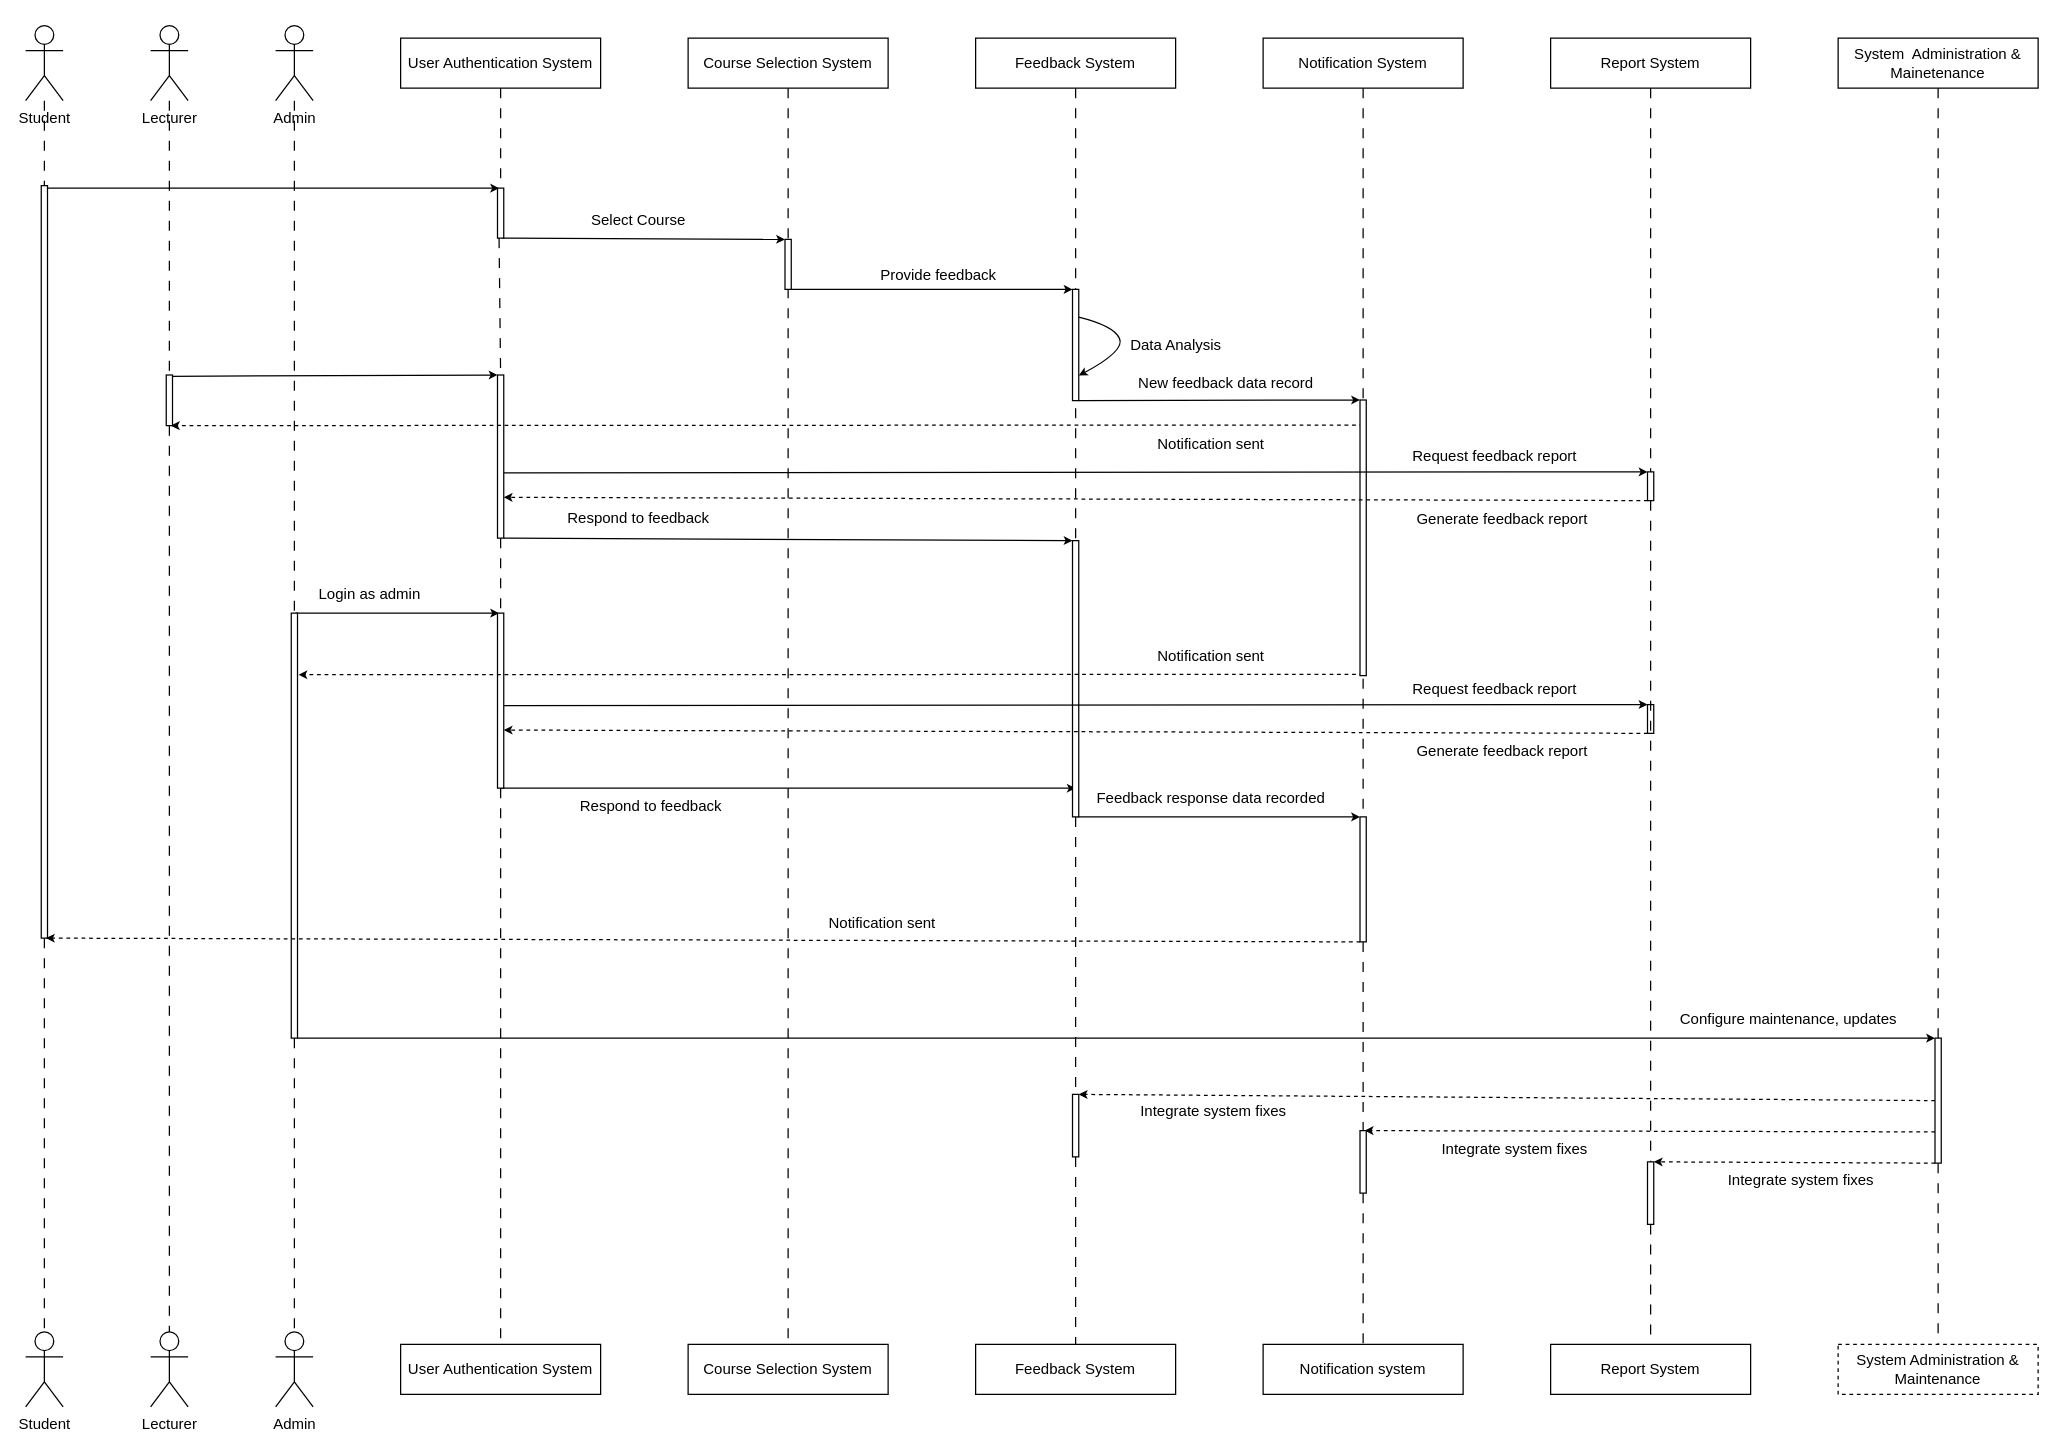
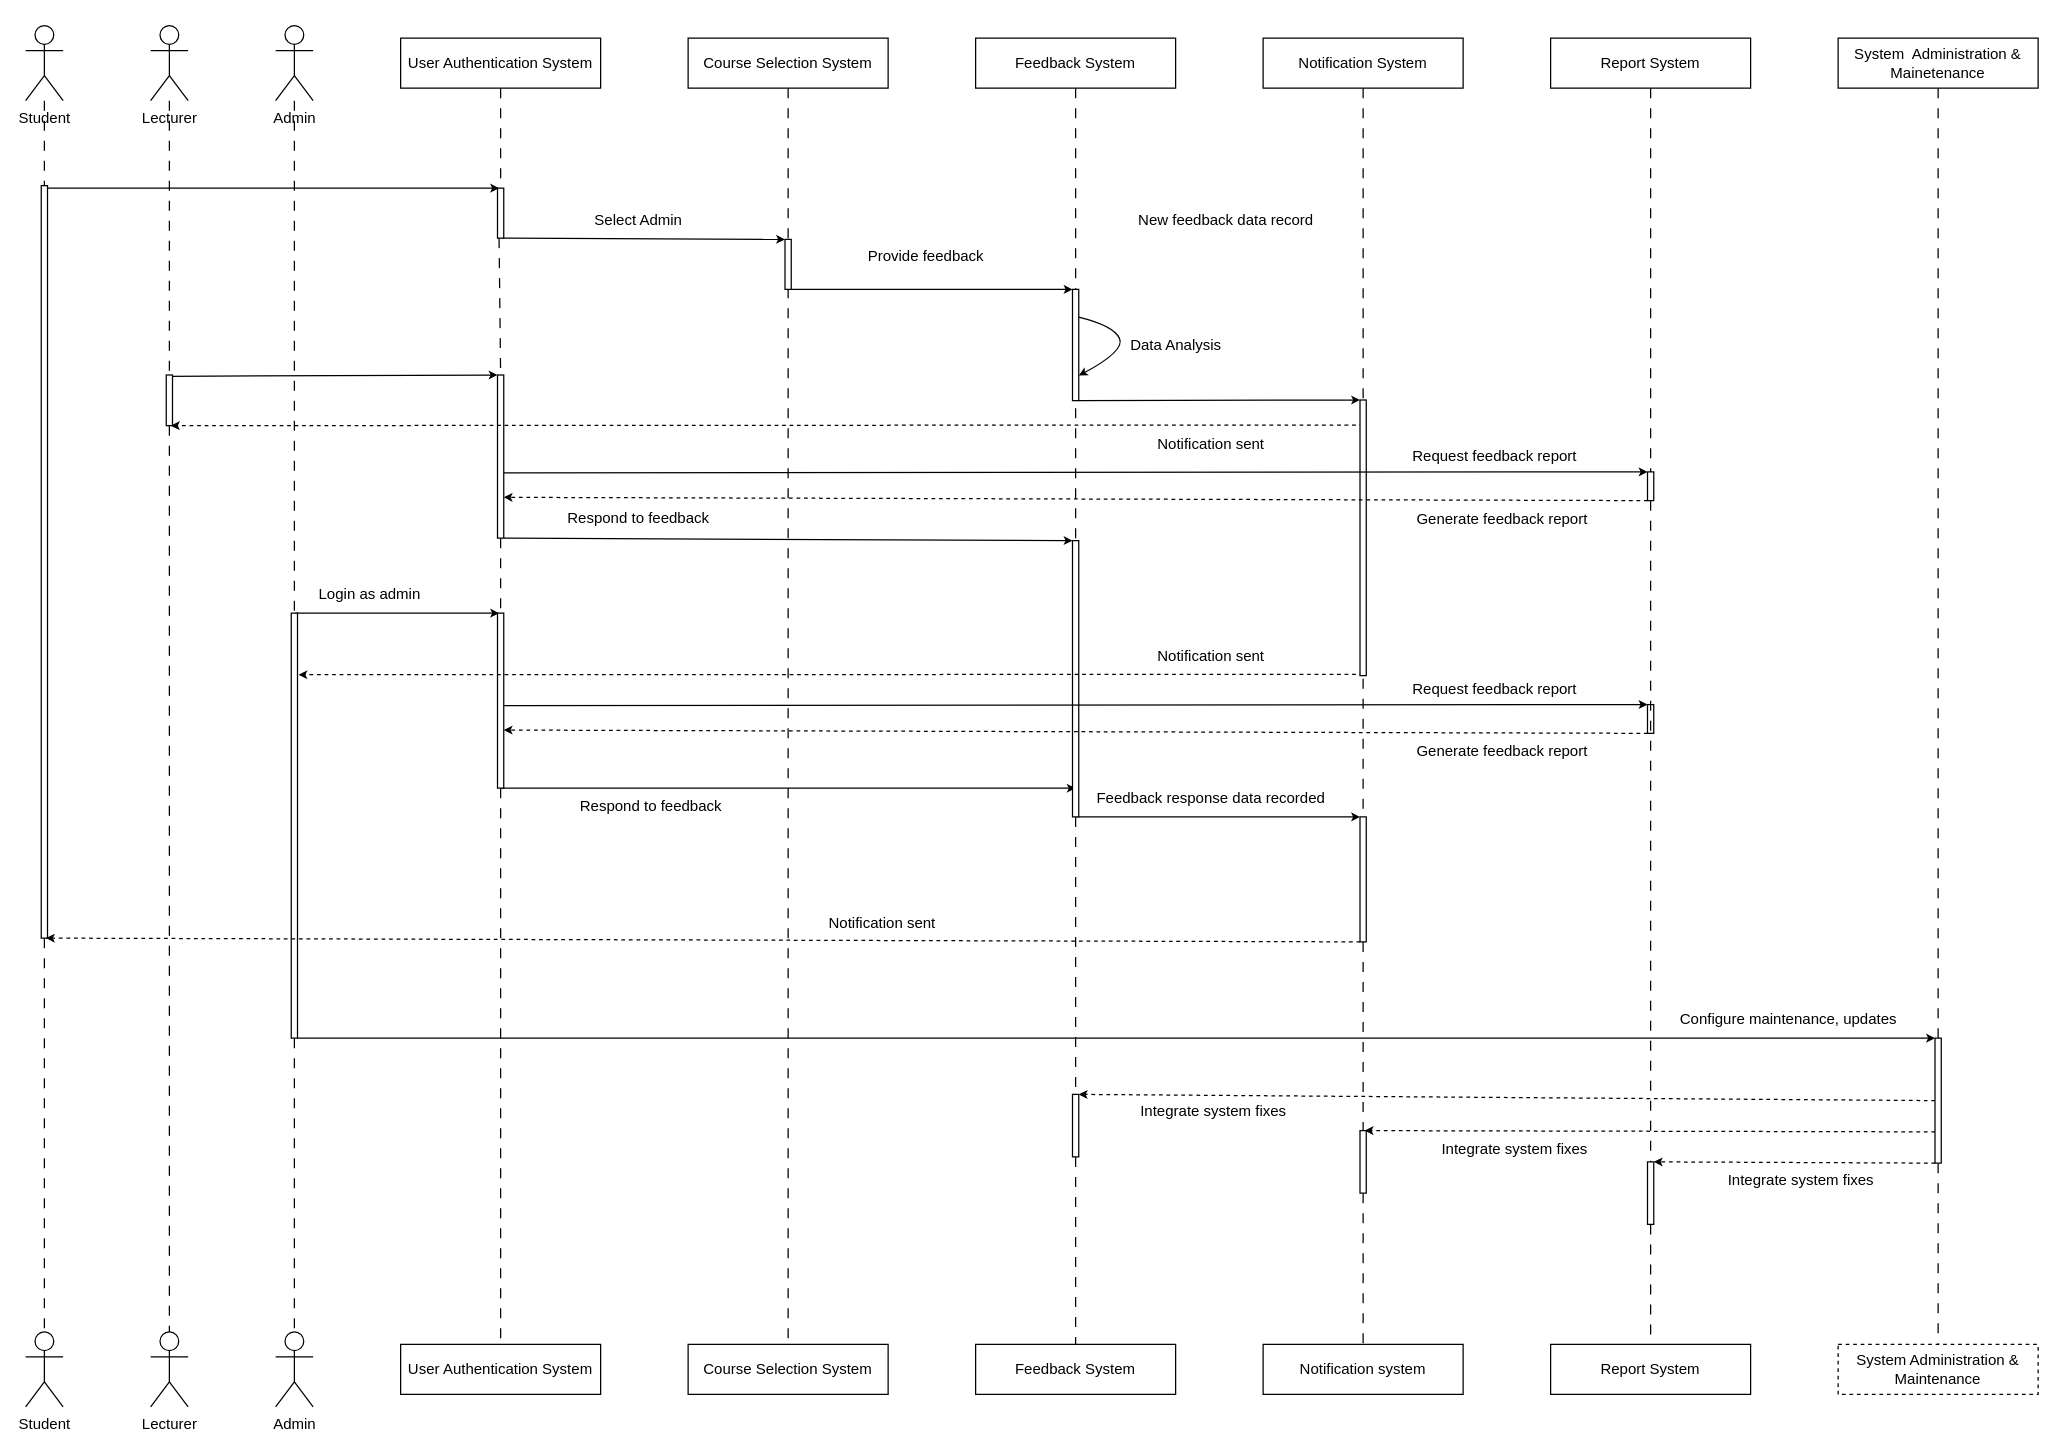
node "Select Course": label "Select Course" -> "Select Admin"
node "Provide feedback": moved (938, 276) -> (926, 257)
node "New feedback data record": moved (1226, 383) -> (1226, 220)
